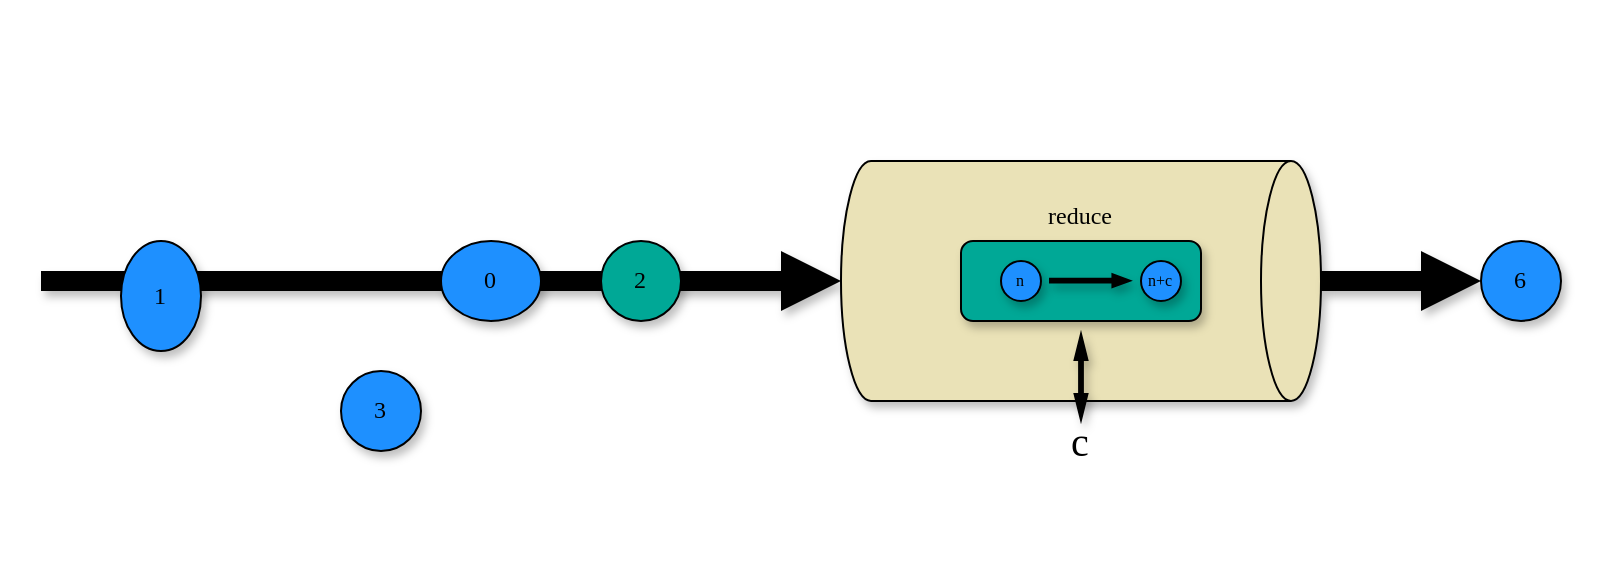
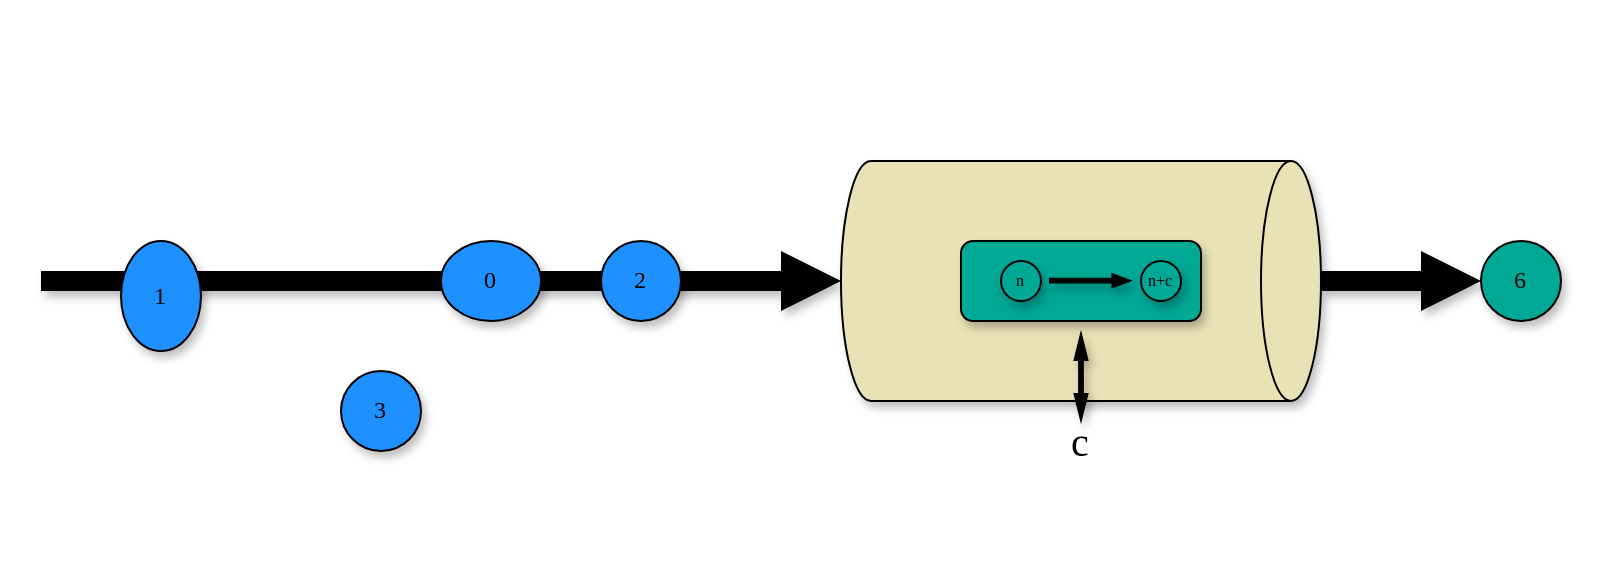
node "reduce": removed
node "2": fillcolor #00a896 -> #1e90ff
node "n": fillcolor #1e90ff -> #00a896
node "n+c": fillcolor #1e90ff -> #00a896
node "6": fillcolor #1e90ff -> #00a896
